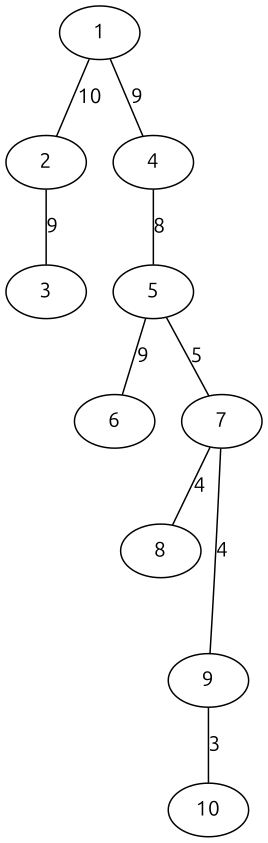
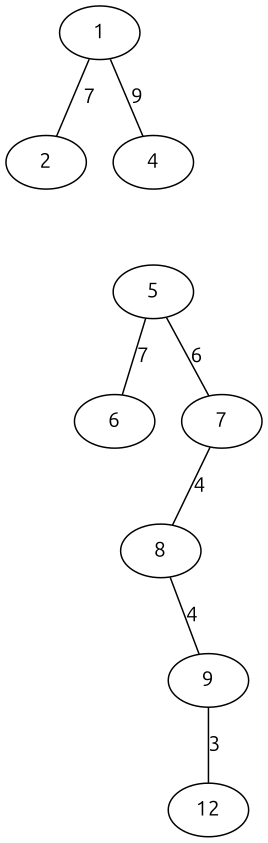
edge "1" -- "2": label "10" -> "7"
edge "4" -- "5": removed, label "8"
node "3": removed
edge "5" -- "6": label "9" -> "7"
edge "5" -- "7": label "5" -> "6"
edge "7" -- "9": now "8" -- "9"
node "10": label "10" -> "12"
